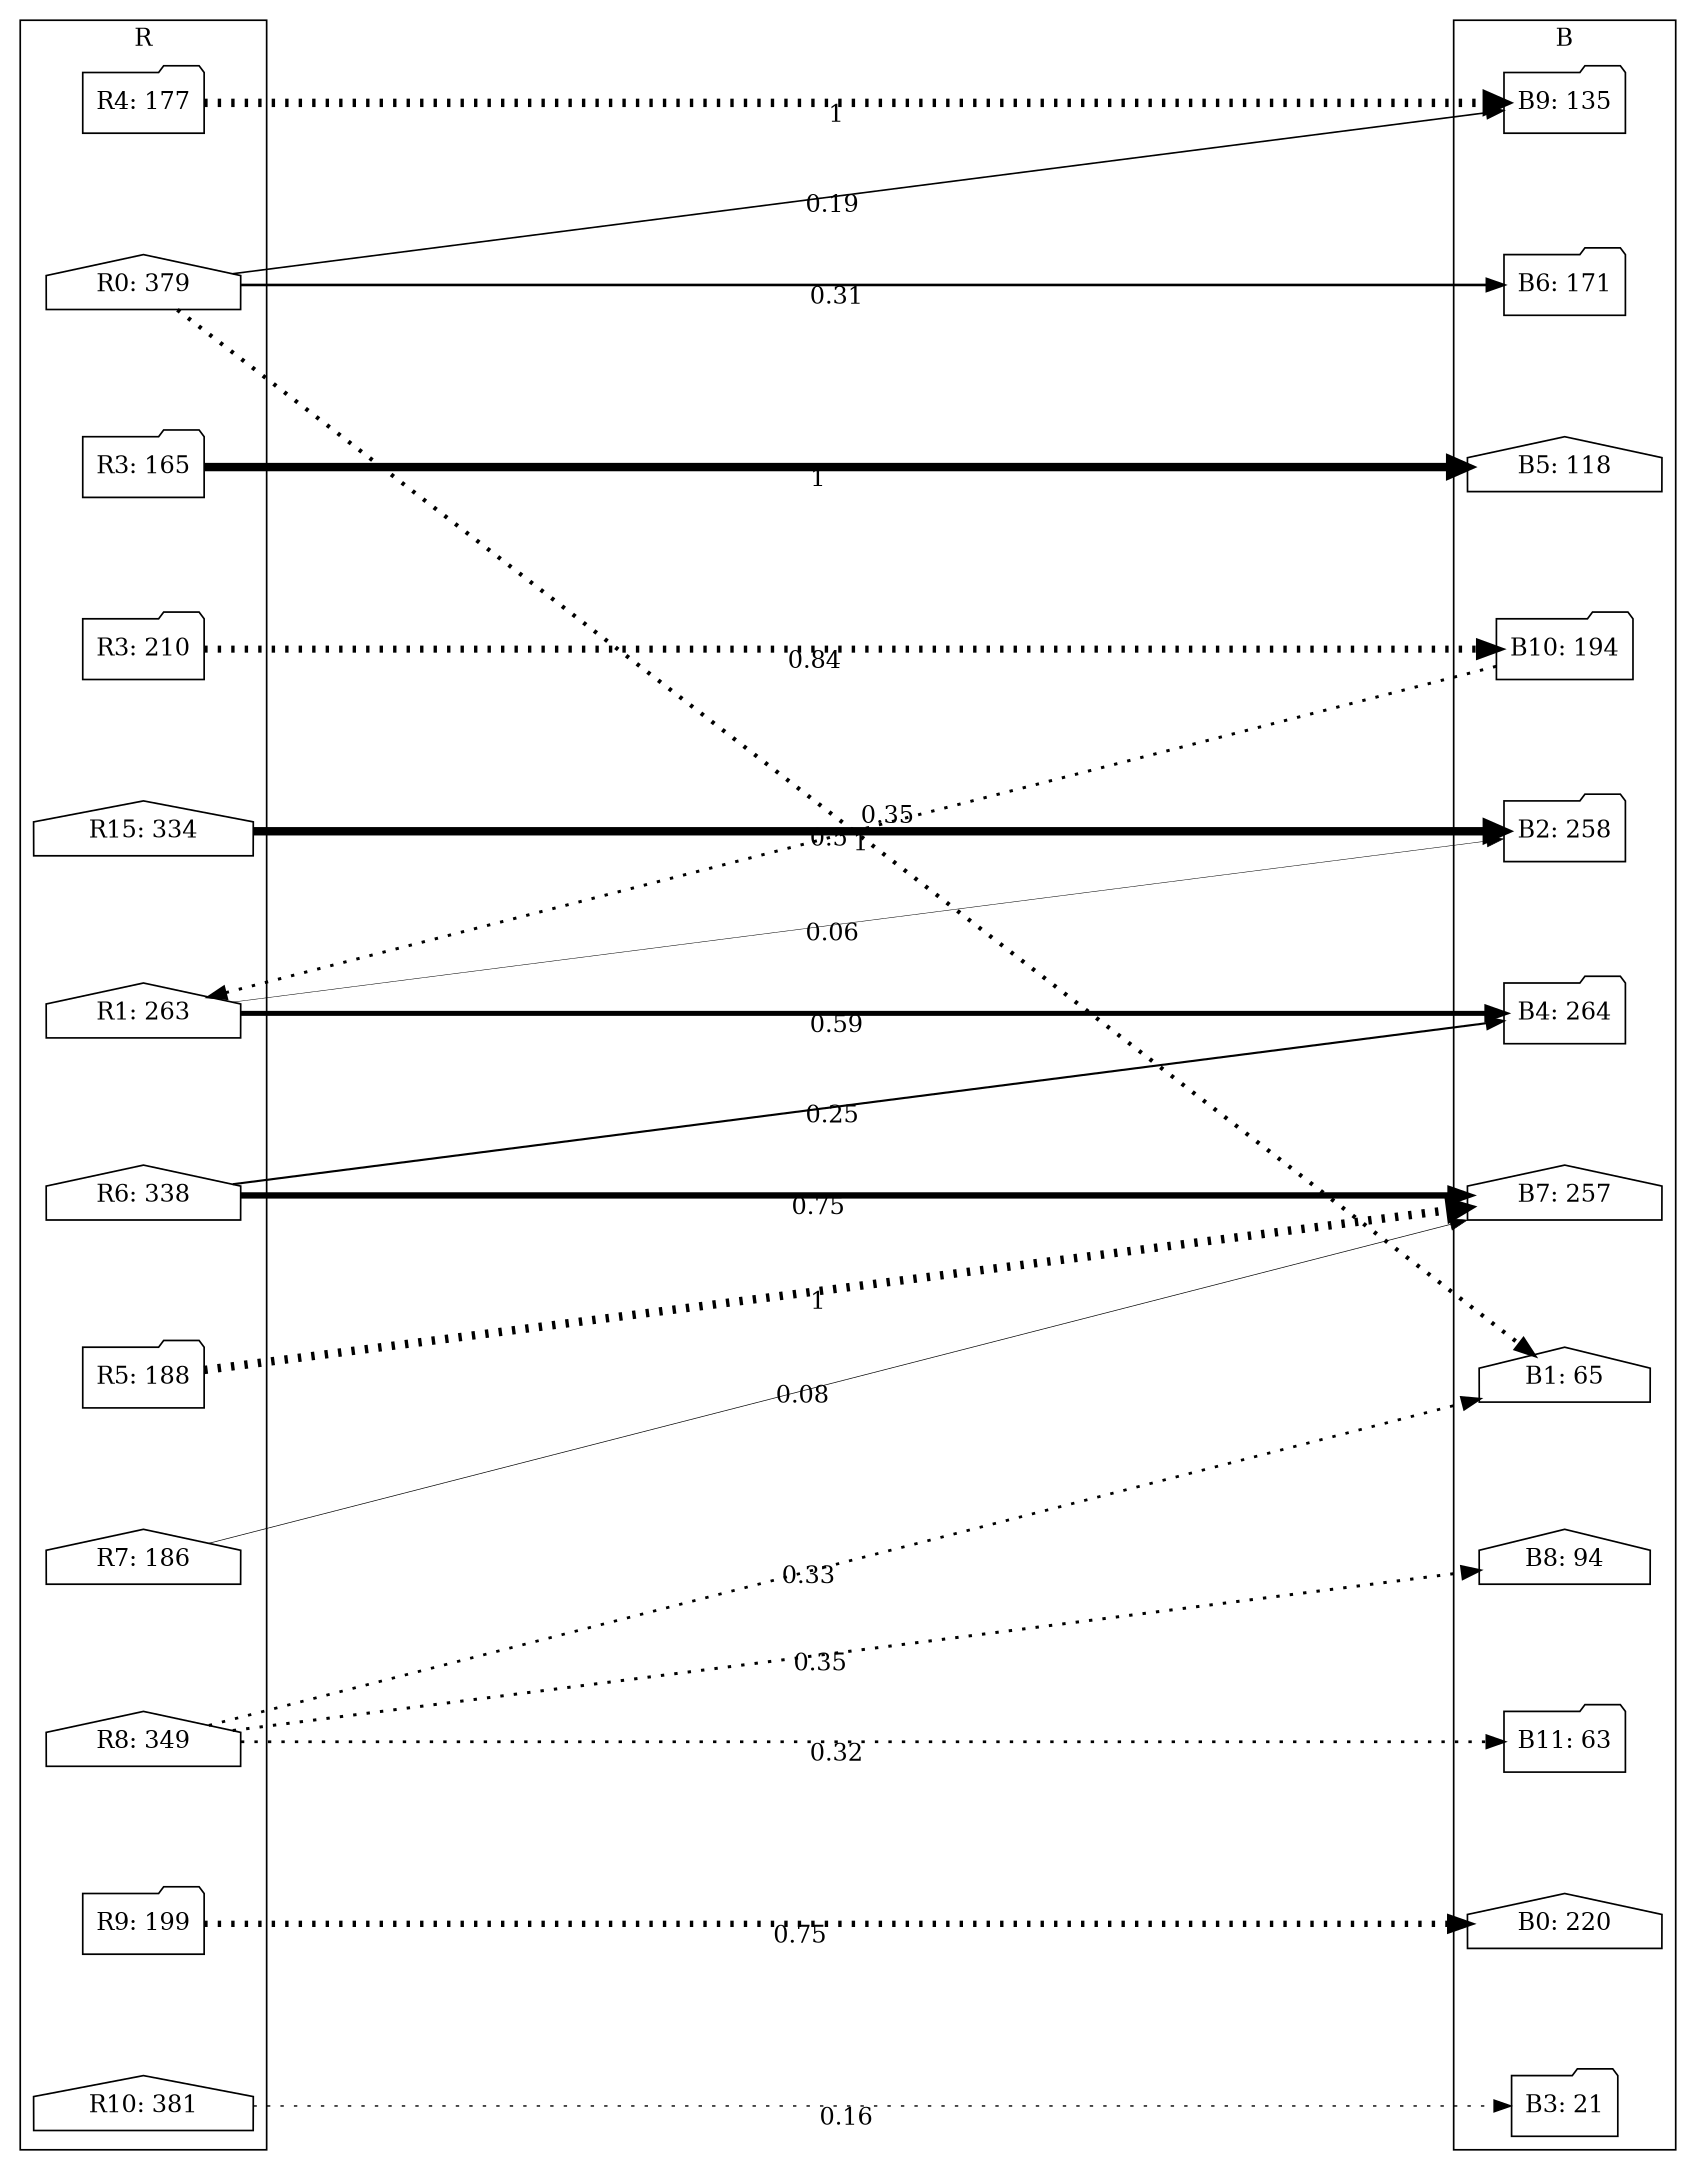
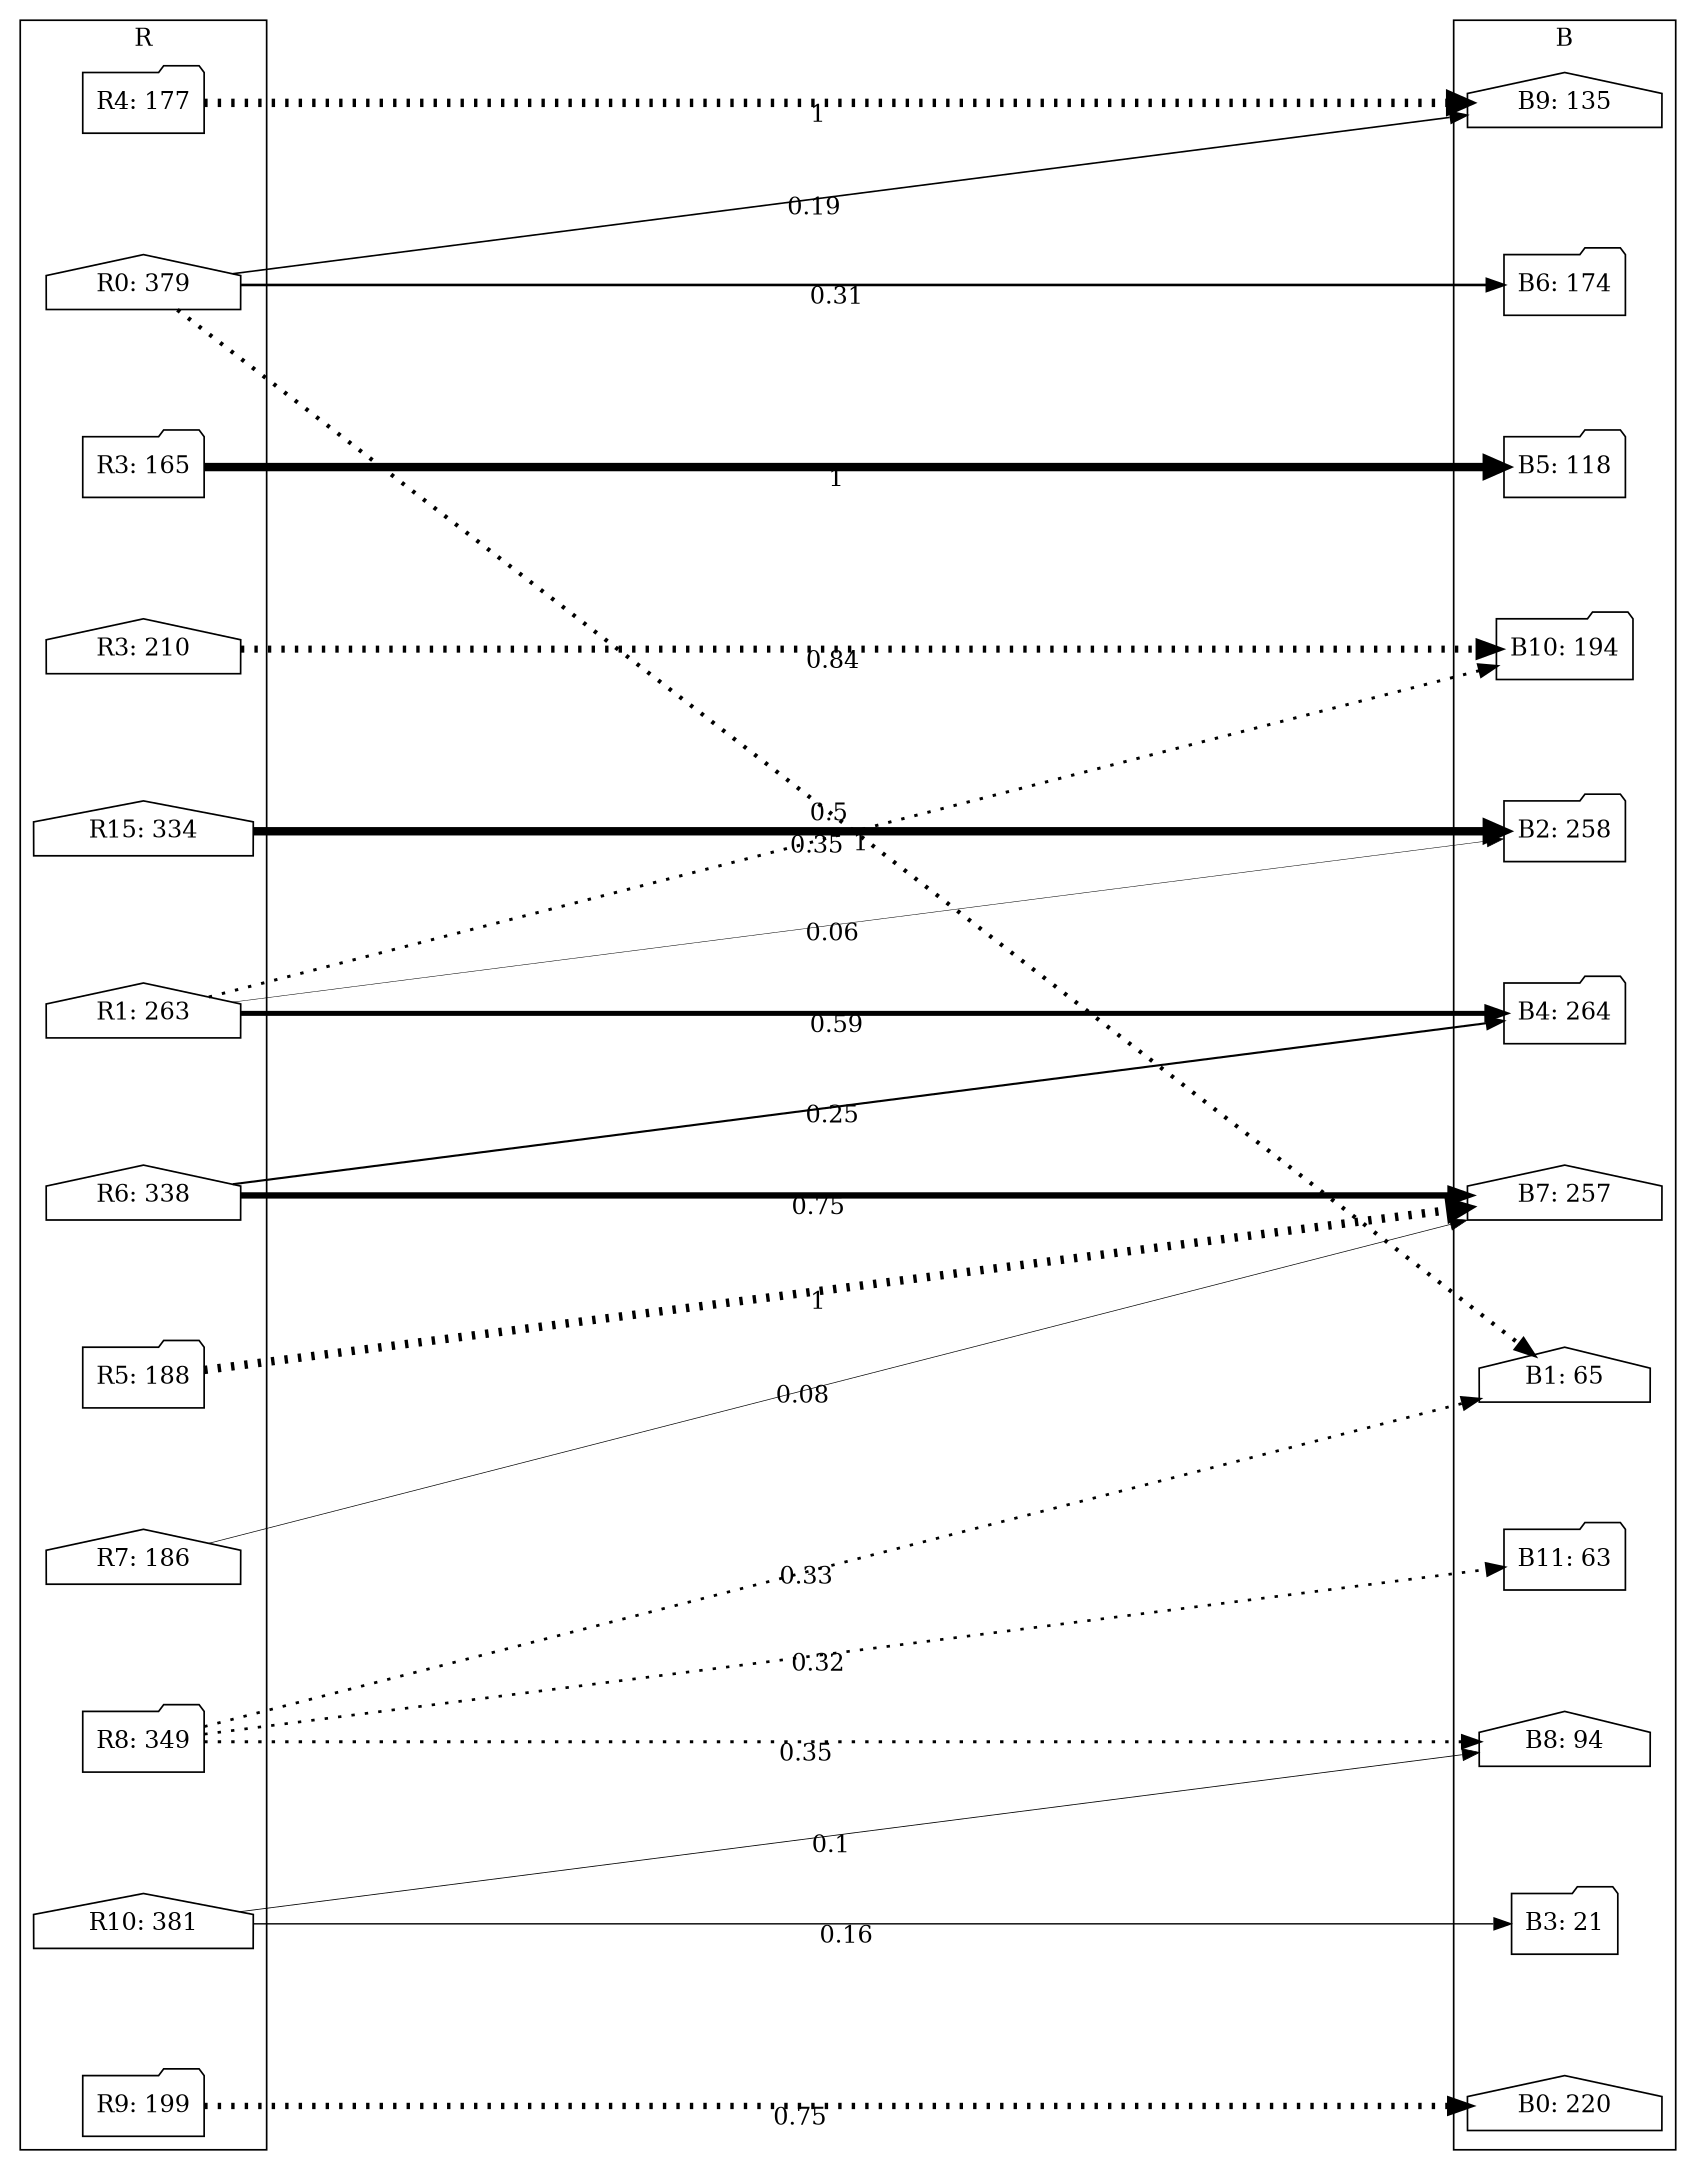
node "B9: 135": shape folder -> house
node "B6: 171": label "B6: 171" -> "B6: 174"
node "B5: 118": shape house -> folder
node "R3: 210": shape folder -> house
edge "B10: 194" -> "R1: 263": reversed
node "R8: 349": shape house -> folder
edge "R10: 381" -> "B8: 94": added, label "0.1"
edge "R10: 381" -> "B3: 21": style dotted -> solid
